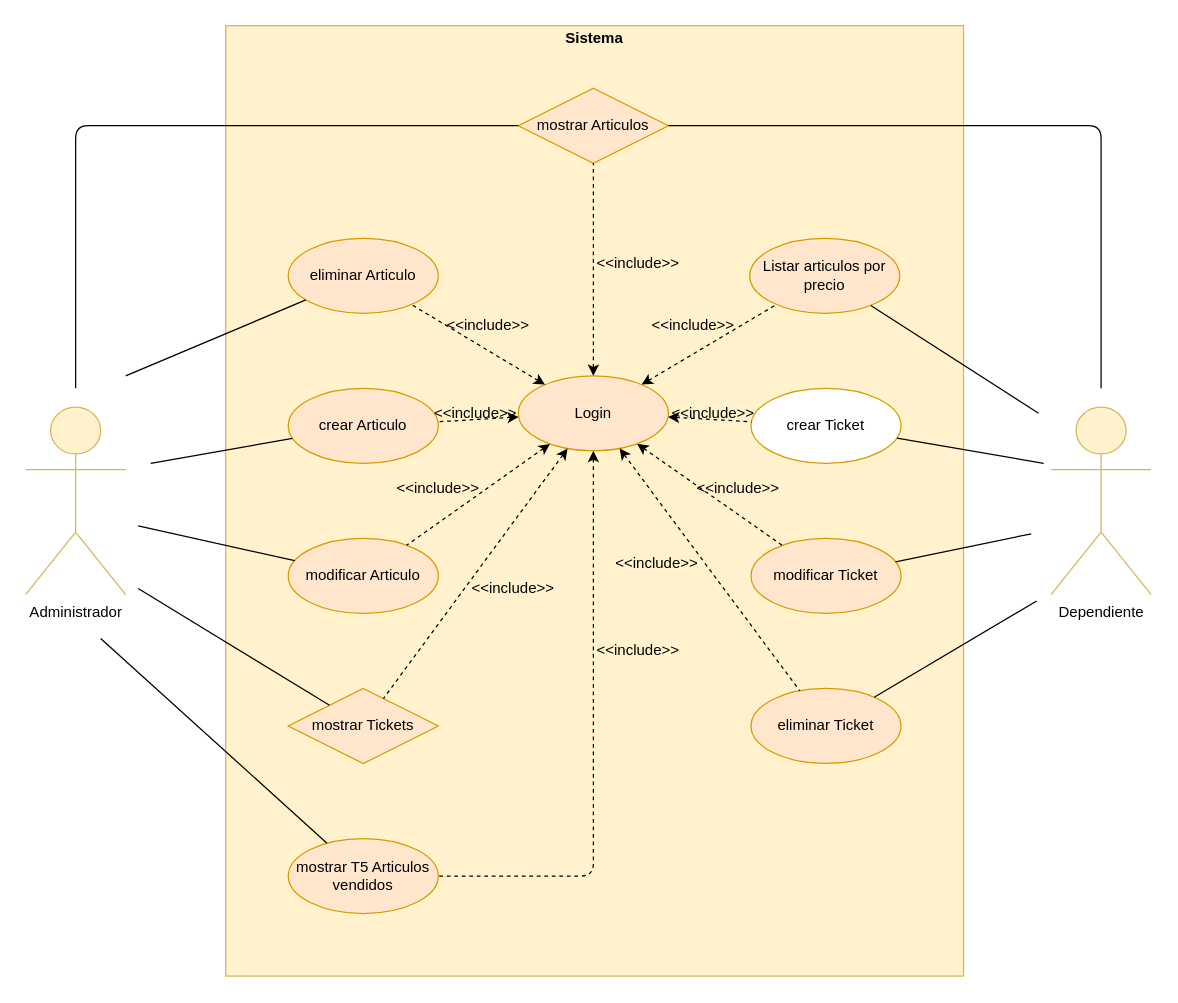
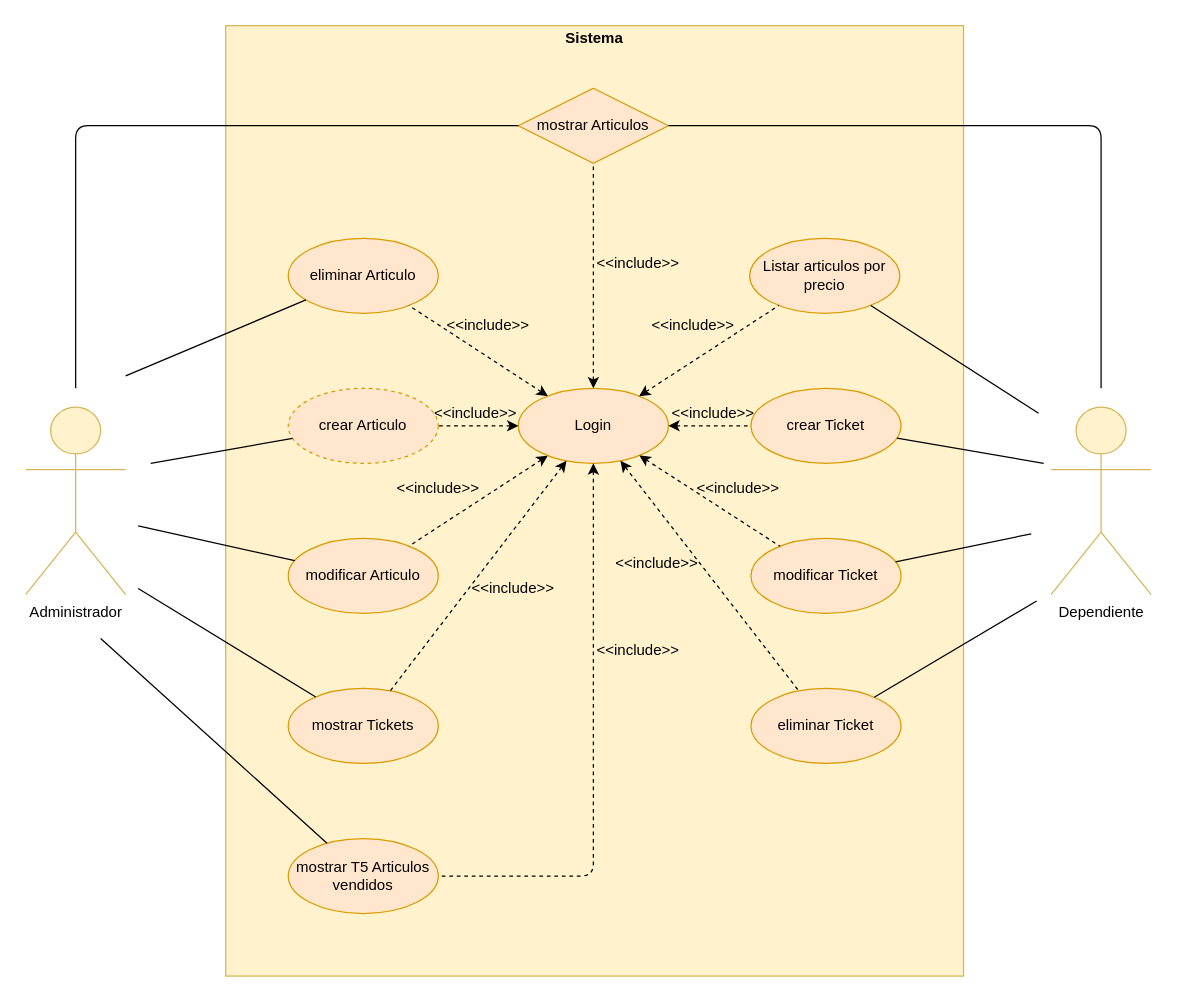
node "Login": moved (593, 413) -> (593, 426)
node "crear Articulo": style solid -> dashed
node "crear Ticket": fillcolor #ffffff -> #ffe6cc
node "mostrar Tickets": shape diamond -> ellipse
